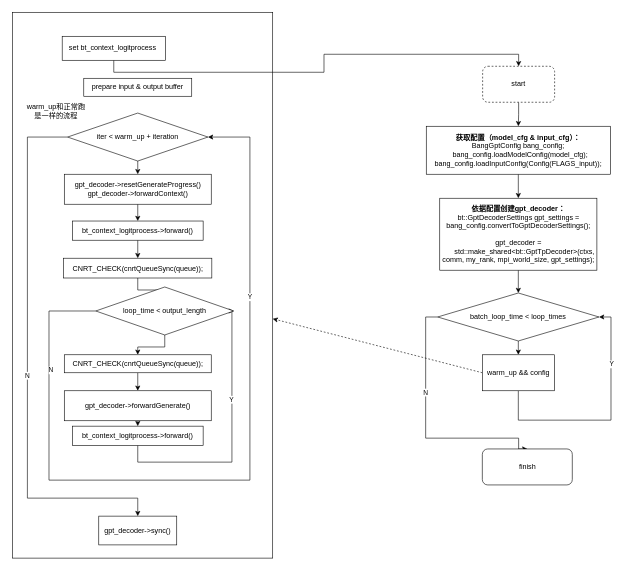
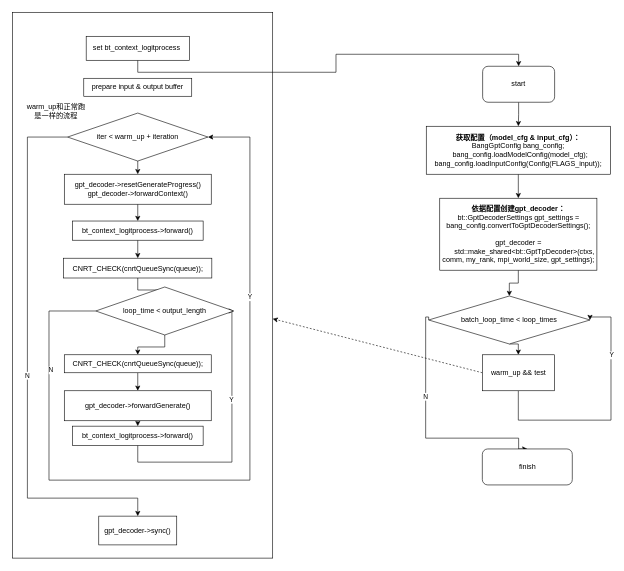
node "set bt_context_logitprocess": moved (114, 48) -> (138, 48)
node "start": style dashed -> solid
node "batch_loop_time < loop_times": moved (518, 317) -> (509, 320)
node "warm_up && config": label "warm_up && config" -> "warm_up && test"
